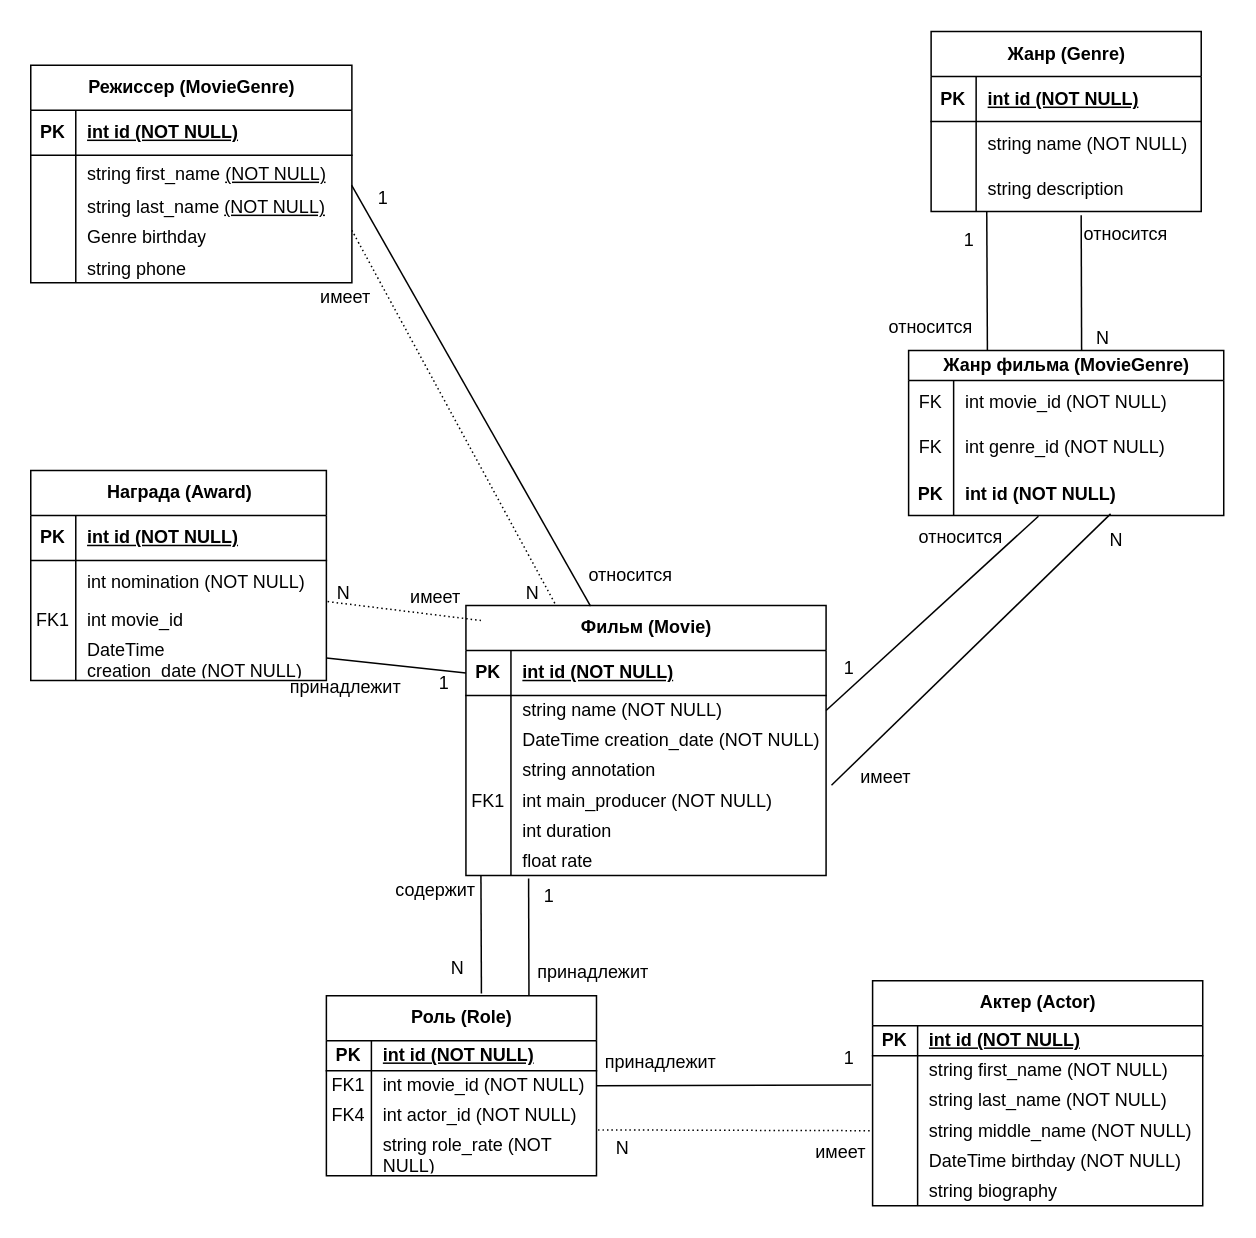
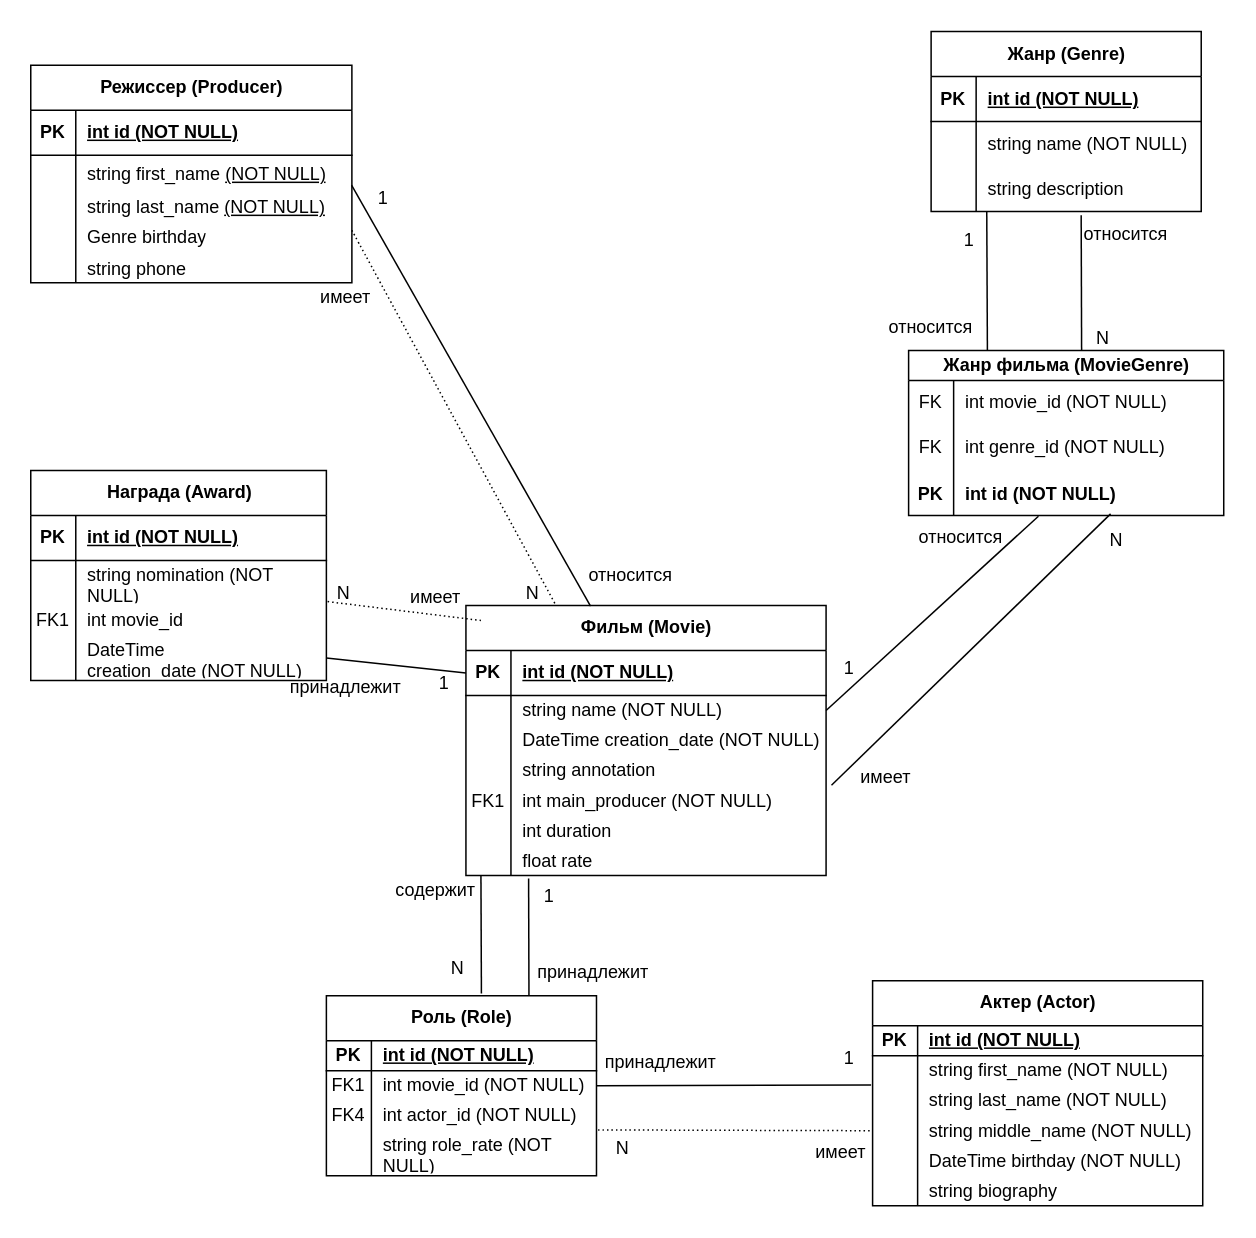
node "Режиссер (MovieGenre)": label "Режиссер (MovieGenre)" -> "Режиссер (Producer)"
node "int nomination (NOT NULL)": label "int nomination (NOT NULL)" -> "string nomination (NOT NULL)"
